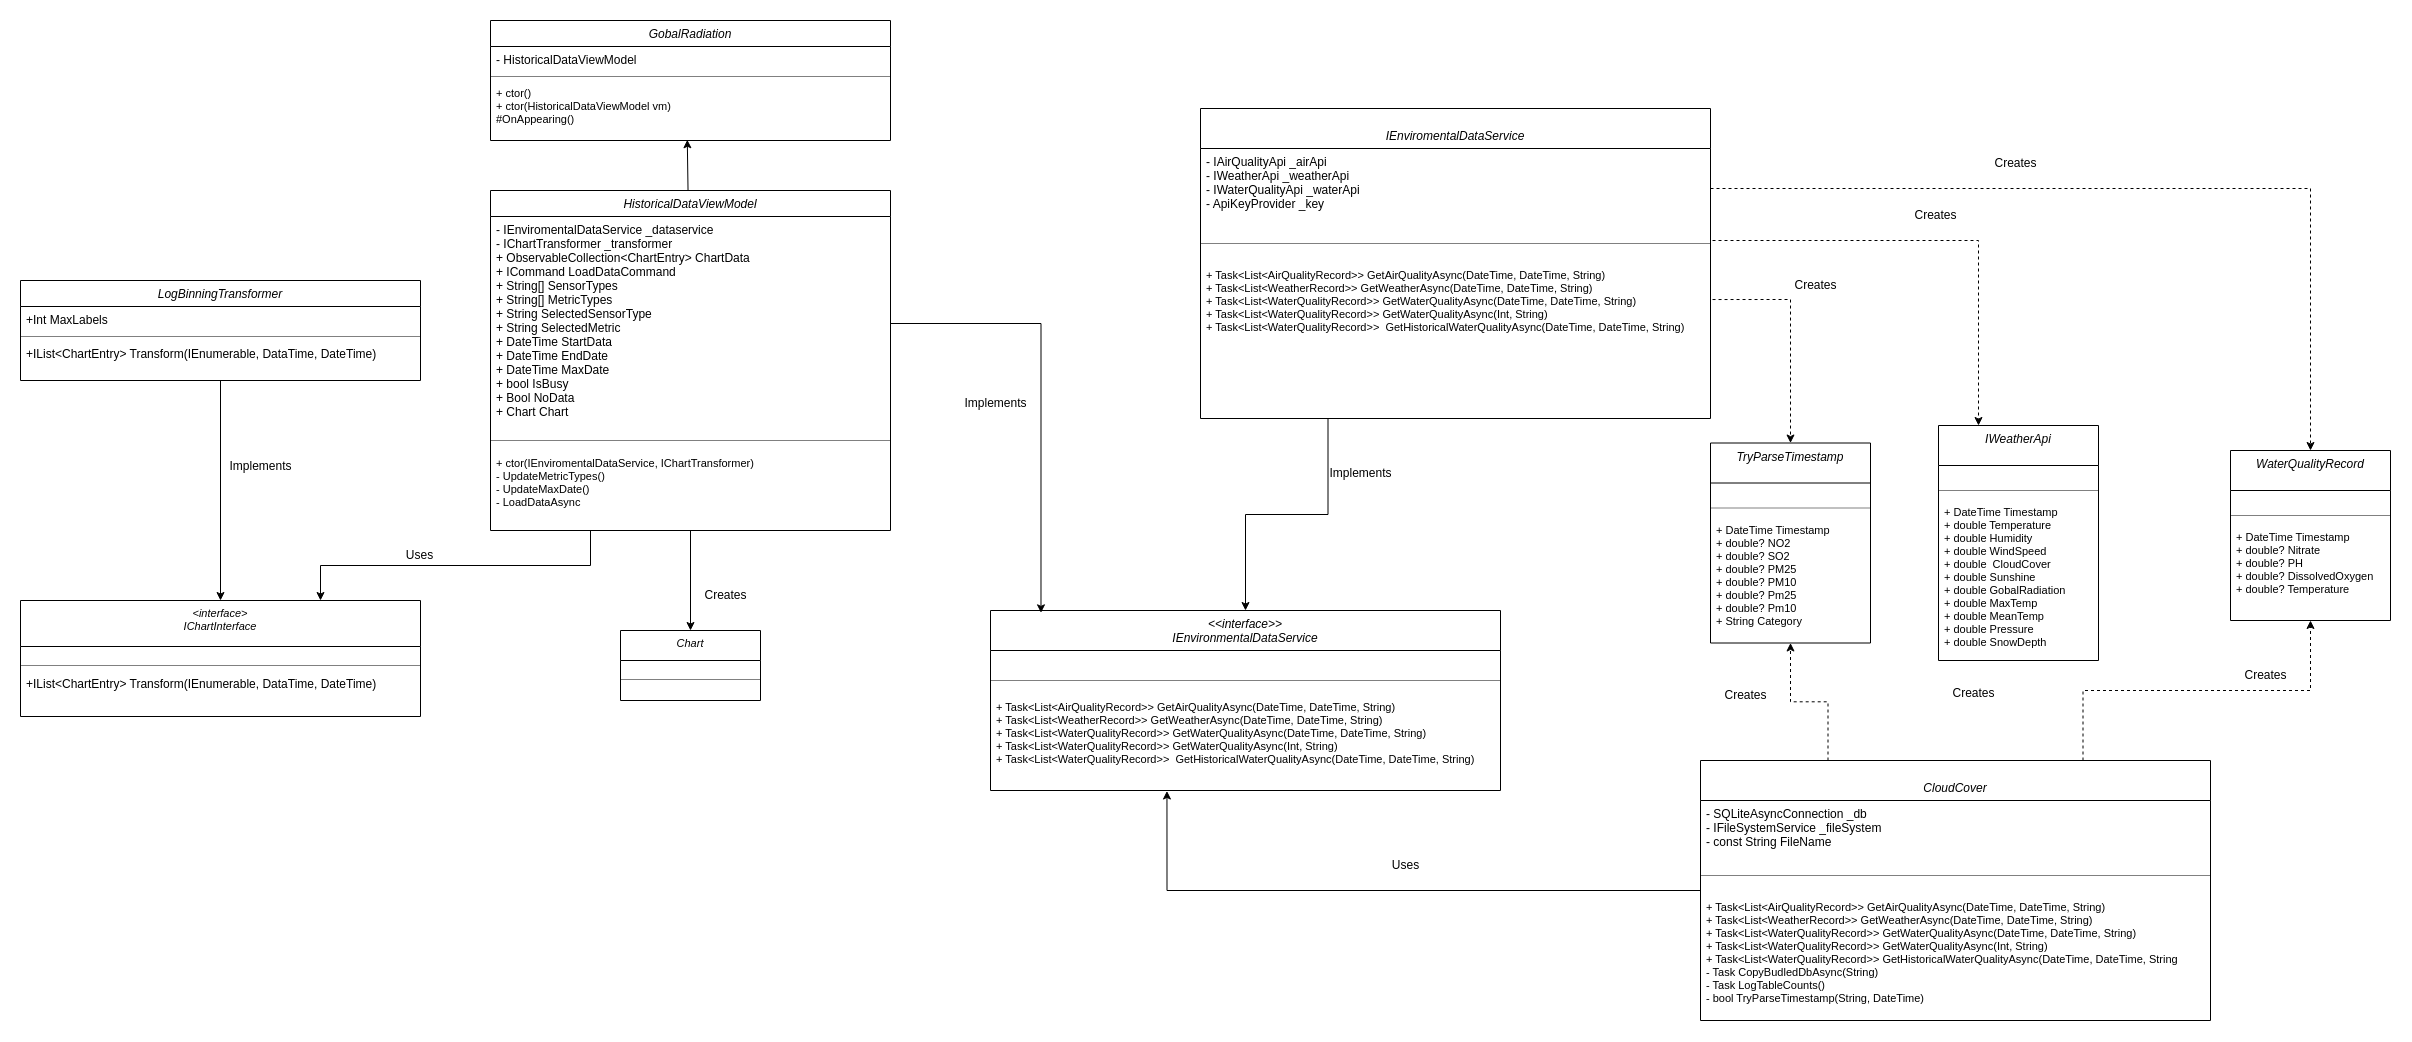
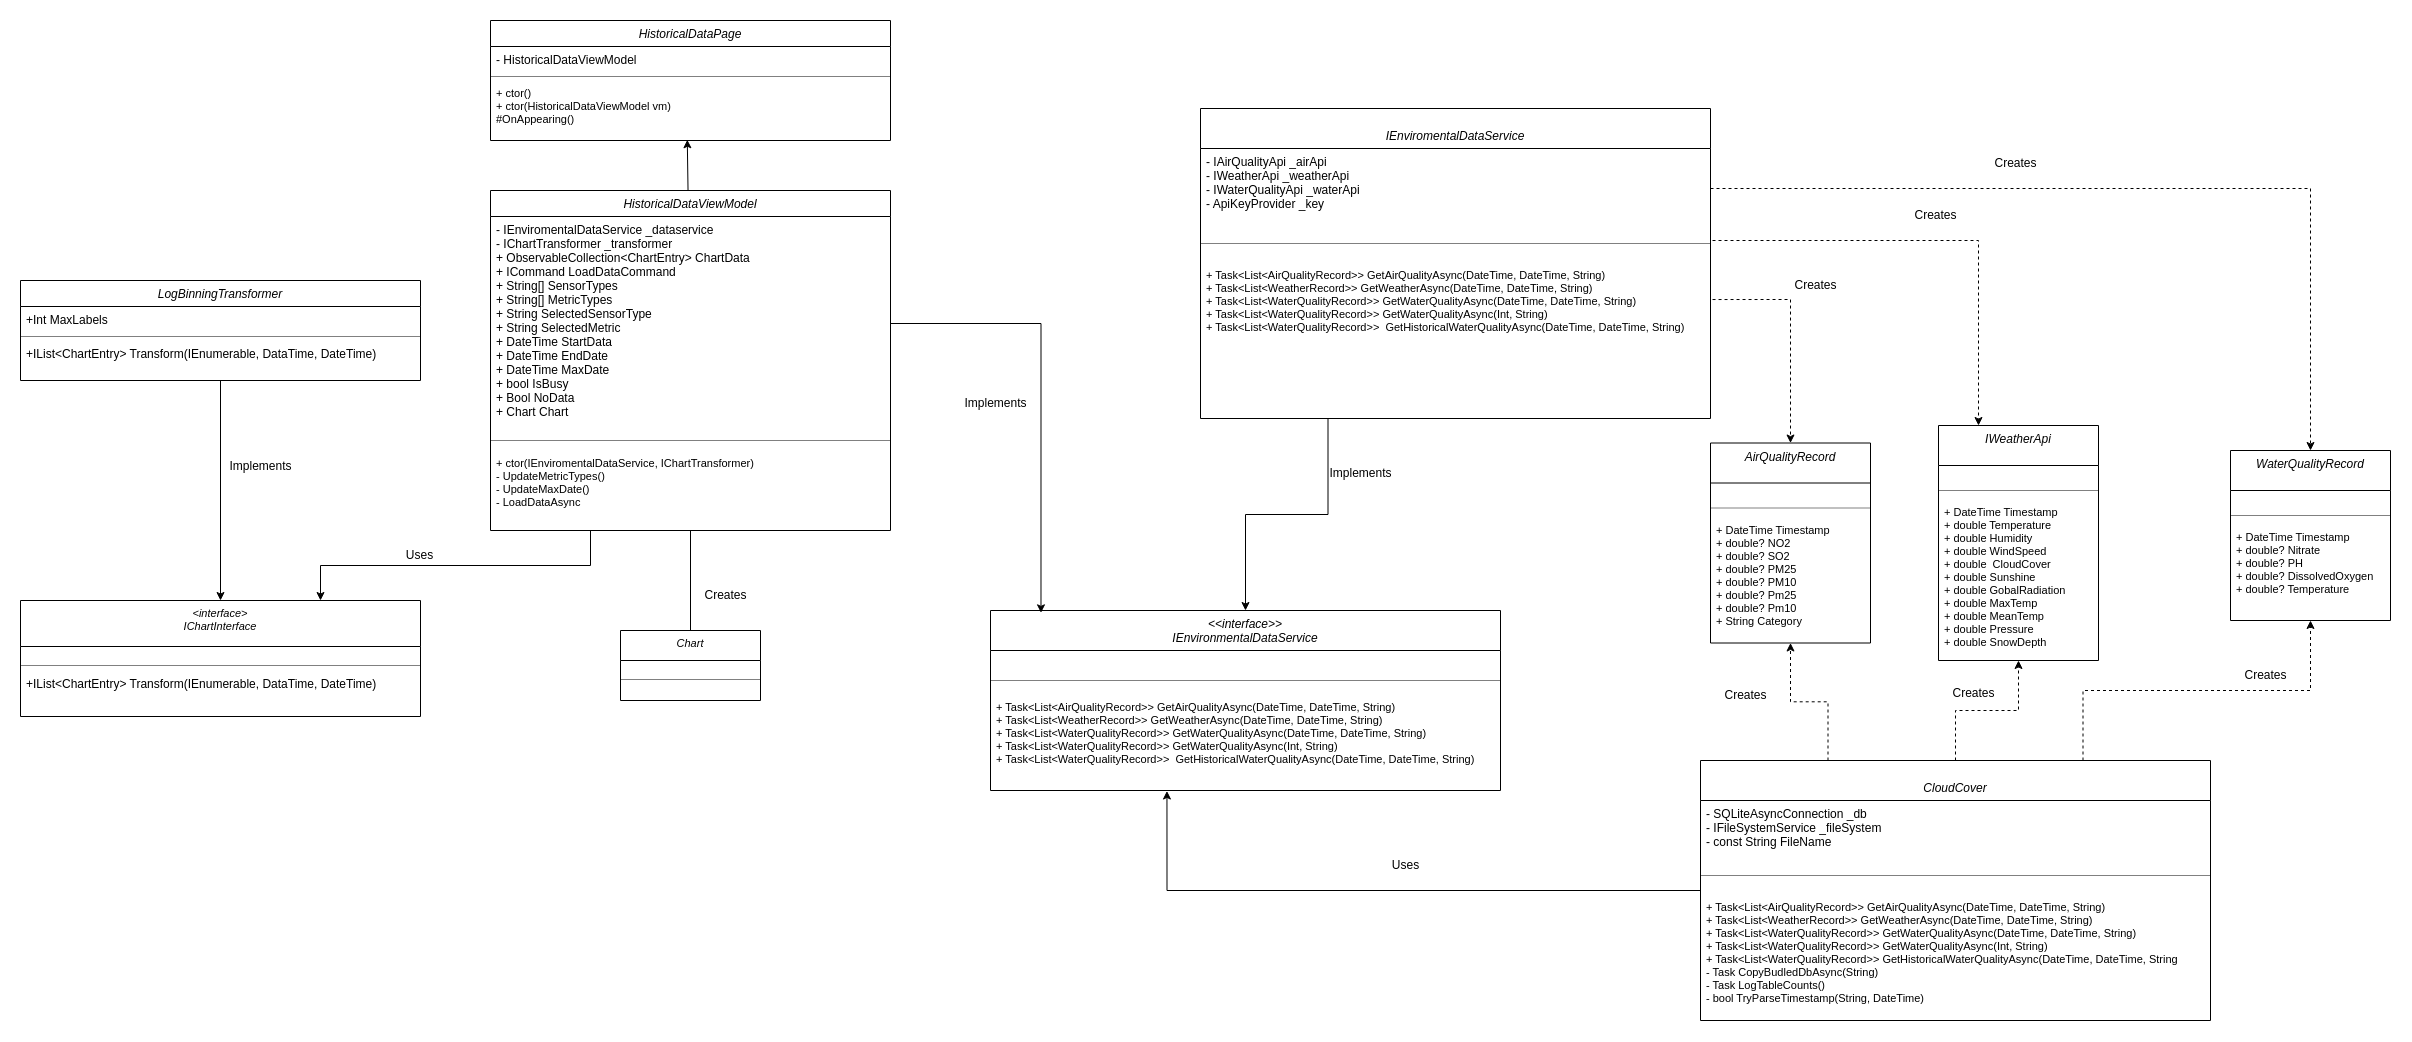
node "GobalRadiation": label "GobalRadiation" -> "HistoricalDataPage"
node "TryParseTimestamp": label "TryParseTimestamp" -> "AirQualityRecord"
edge "HistoricalDataViewModel" -> "Chart": arrowhead classic -> none
edge "CloudCover" -> "IWeatherApi": added
